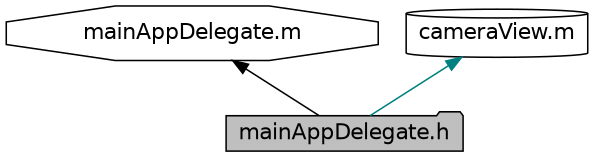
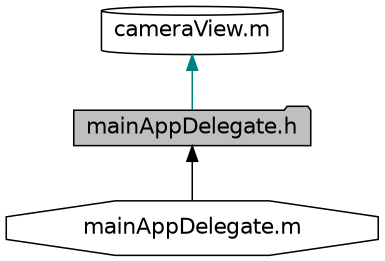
edge "mainAppDelegate.h" -> "mainAppDelegate.m": reversed
